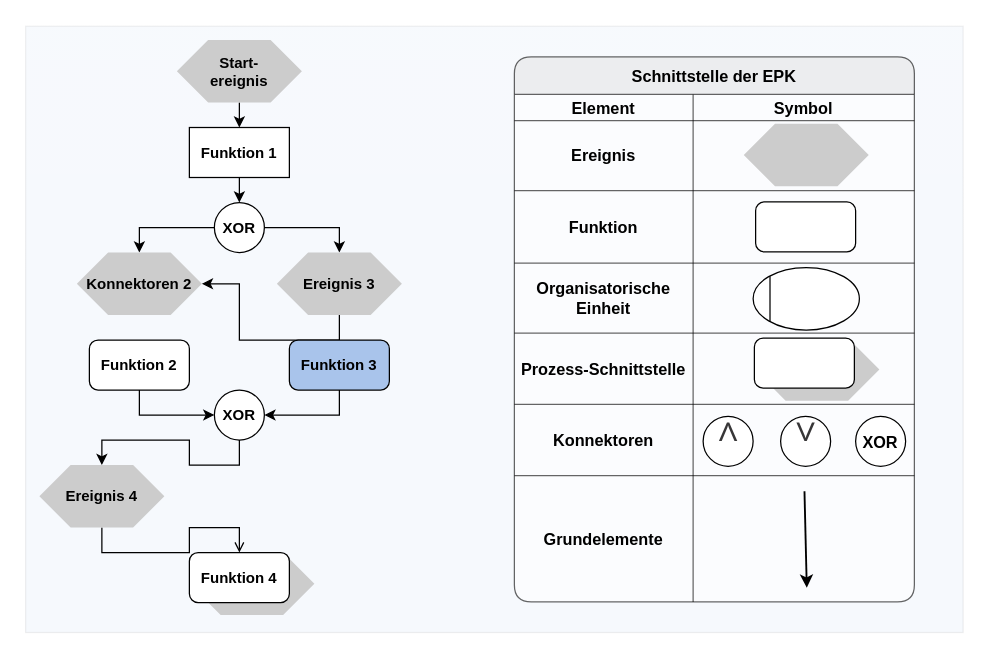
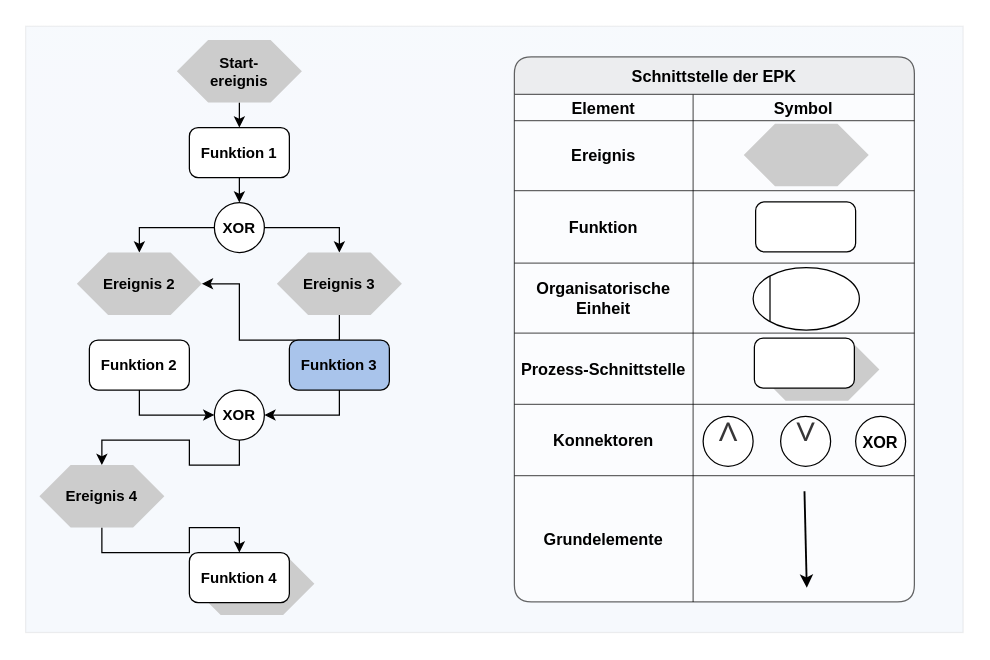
node "Funktion 1": shape rectangle -> rounded rectangle
node "Konnektoren 2": label "Konnektoren 2" -> "Ereignis 2"
edge "Ereignis 4" -> "Funktion 4": arrowhead open -> classic
